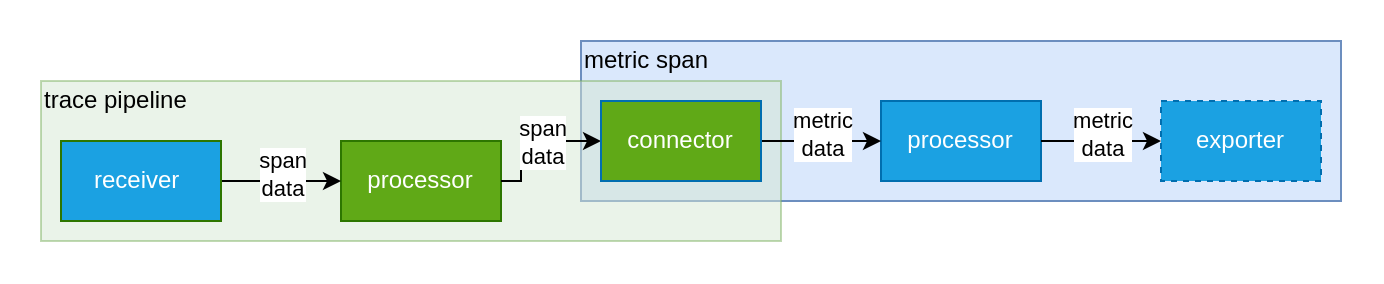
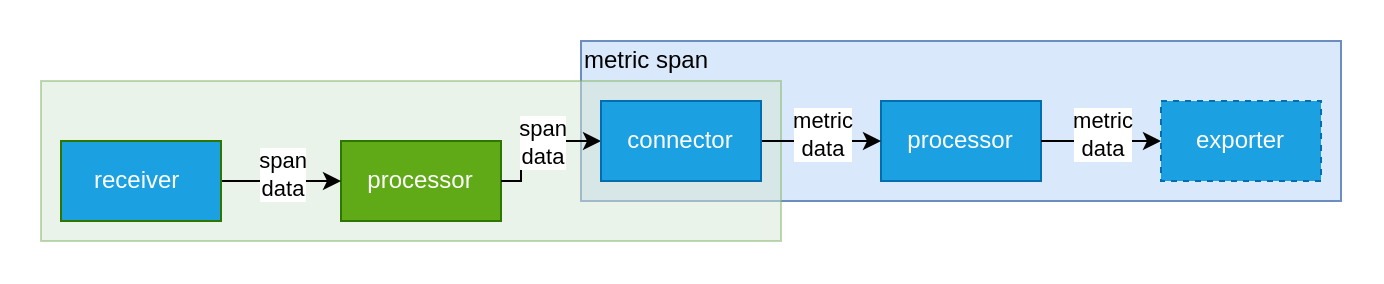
node "trace pipeline": removed
node "connector": fillcolor #60a917 -> #1ba1e2
